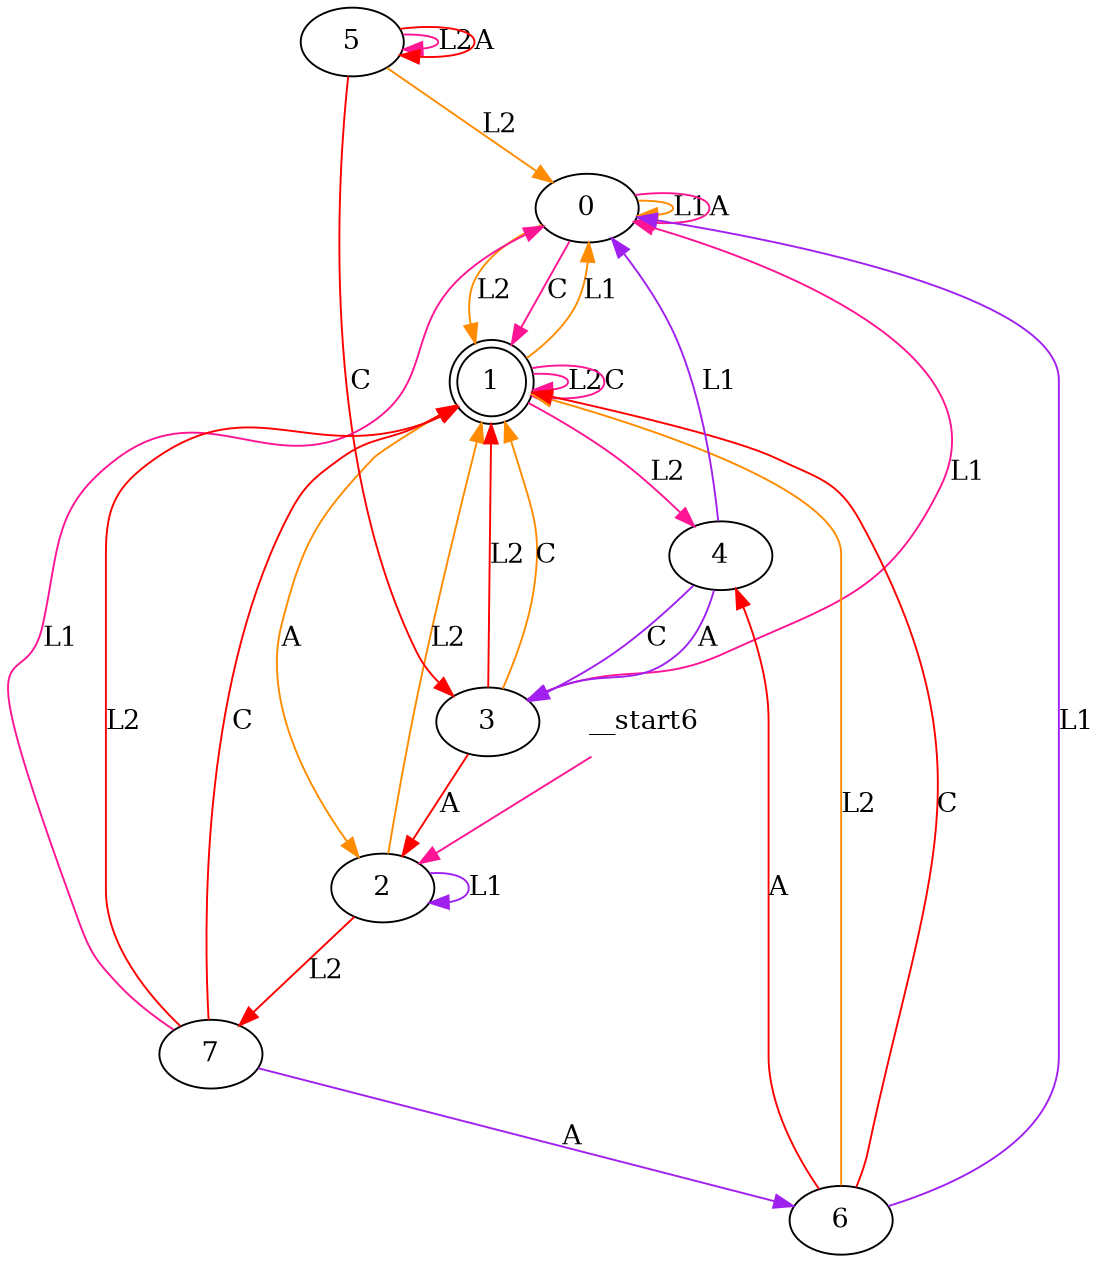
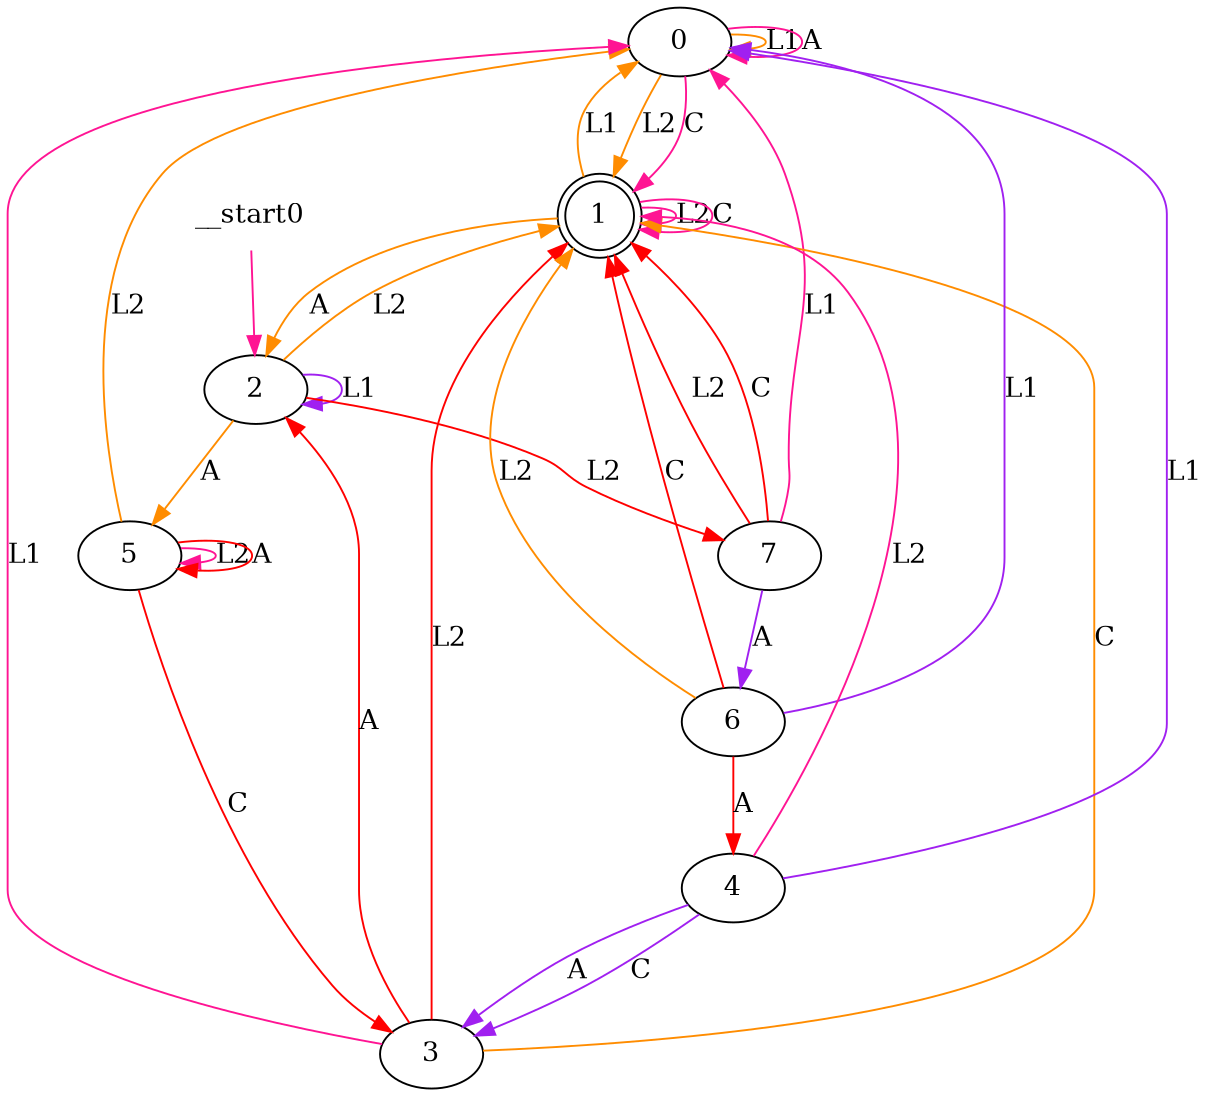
edge "1" -> "4": reversed
edge "2" -> "5": added, label "A"
node "__start6": label "__start6" -> "__start0"
